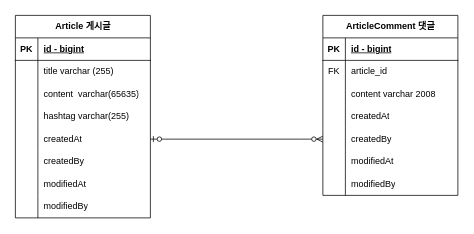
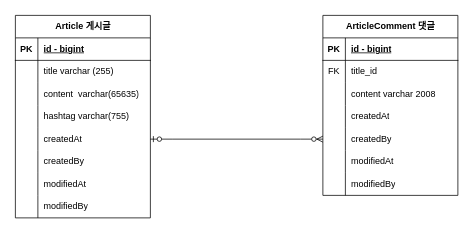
node "article_id": label "article_id" -> "title_id"
node "hashtag varchar(255)": label "hashtag varchar(255)" -> "hashtag varchar(755)"
